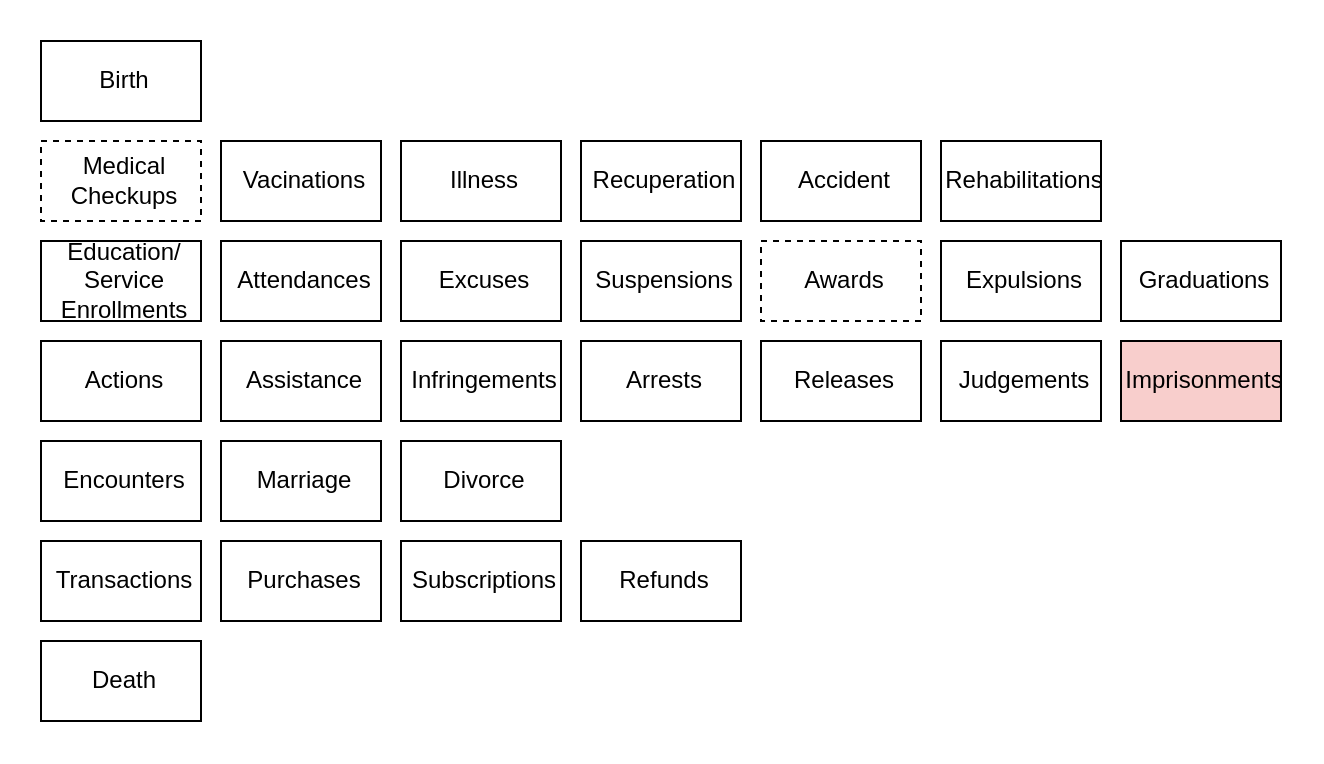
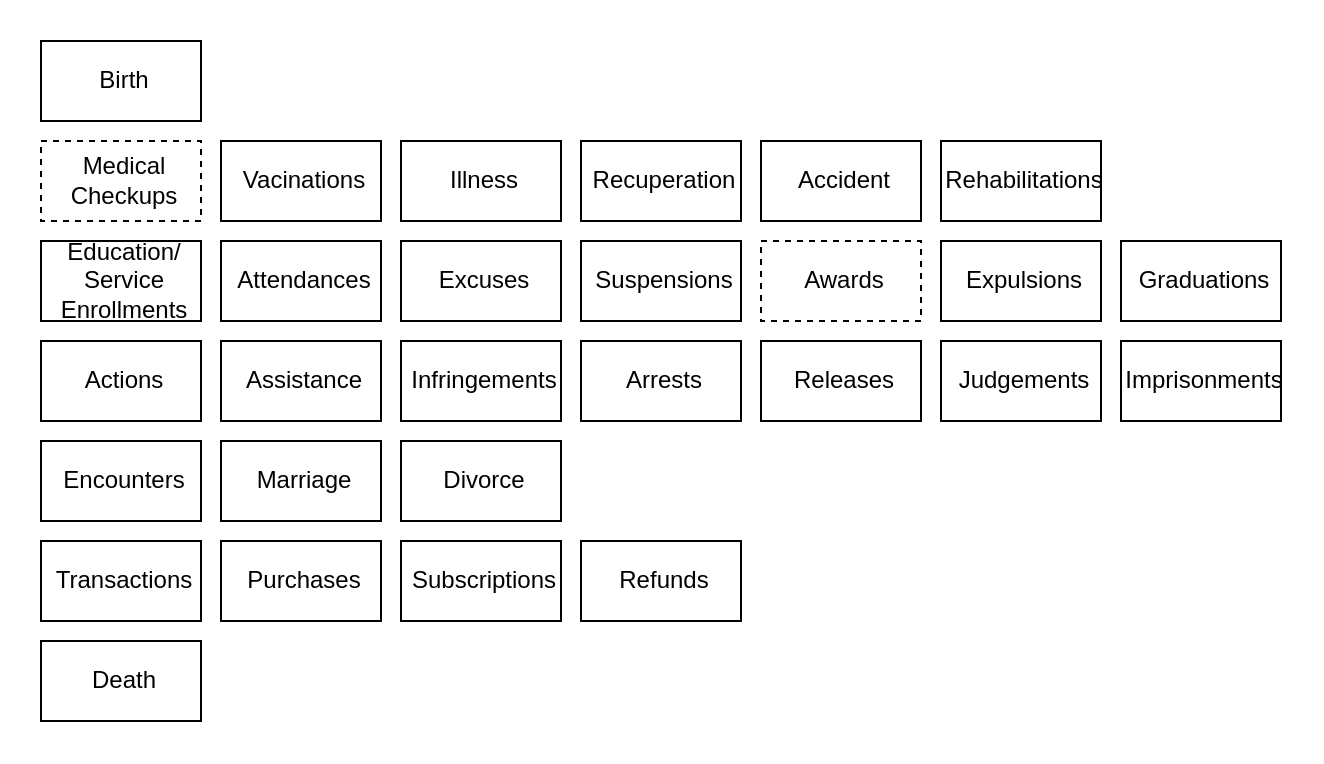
node "Imprisonments": fillcolor #f8cecc -> #ffffff
